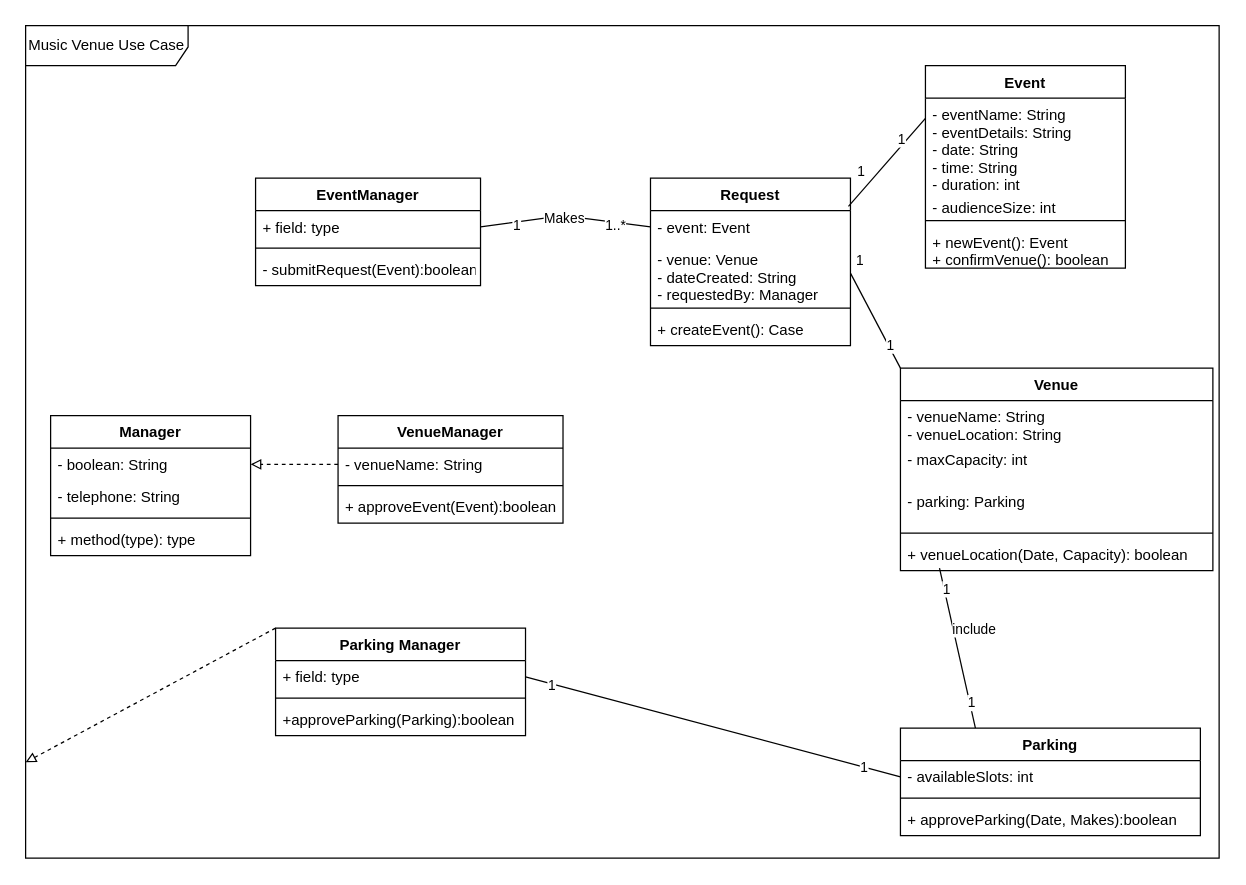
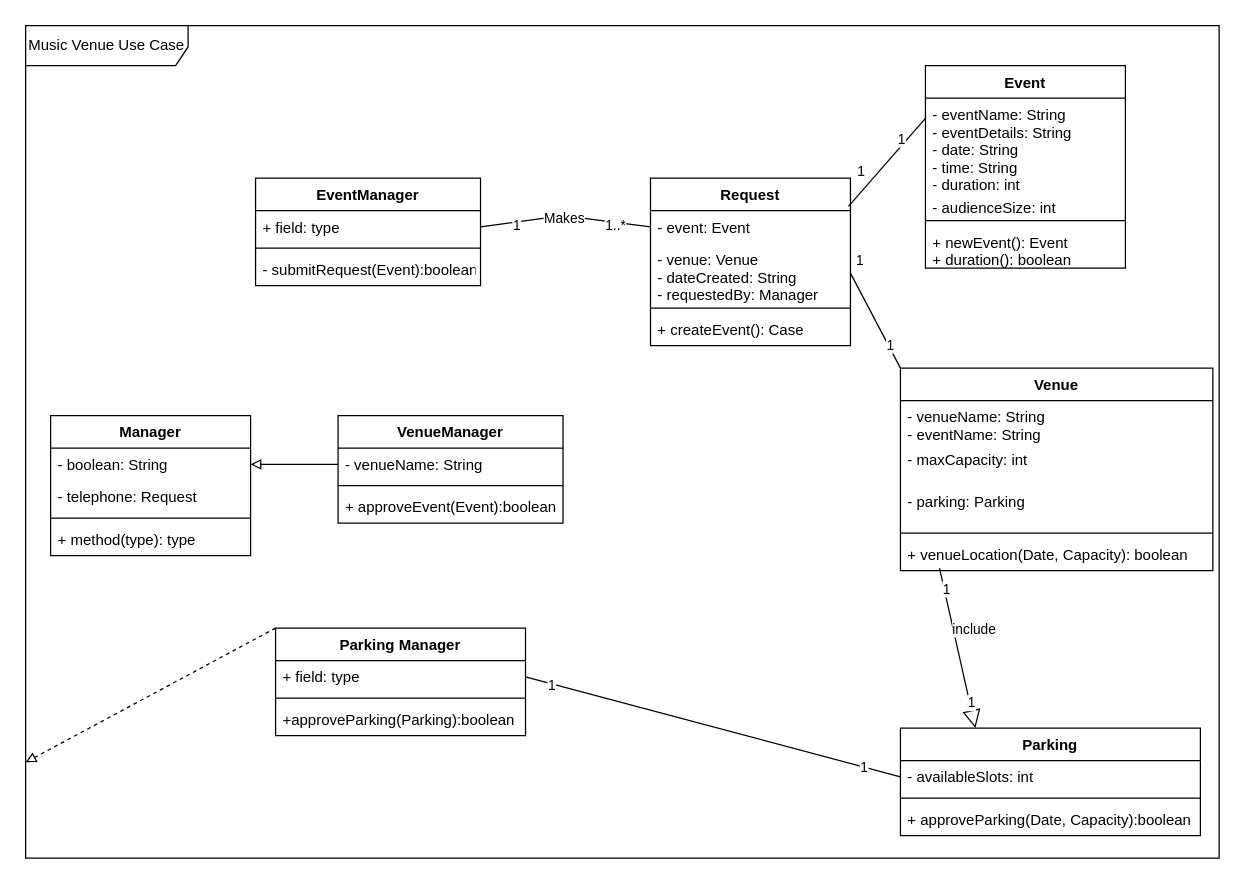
node "+ newEvent(): Event + confirmVenue(): boolean": label "+ newEvent(): Event + confirmVenue(): boolean" -> "+ newEvent(): Event + duration(): boolean"
node "- venueName: String - venueLocation: String": label "- venueName: String - venueLocation: String" -> "- venueName: String - eventName: String"
edge "- venueName: String" -> "- boolean: String": style dashed -> solid
node "- telephone: String": label "- telephone: String" -> "- telephone: Request"
edge "+ venueLocation(Date, Capacity): boolean" -- "Parking": arrowhead none -> block
node "+ approveParking(Date, Makes):boolean": label "+ approveParking(Date, Makes):boolean" -> "+ approveParking(Date, Capacity):boolean"
